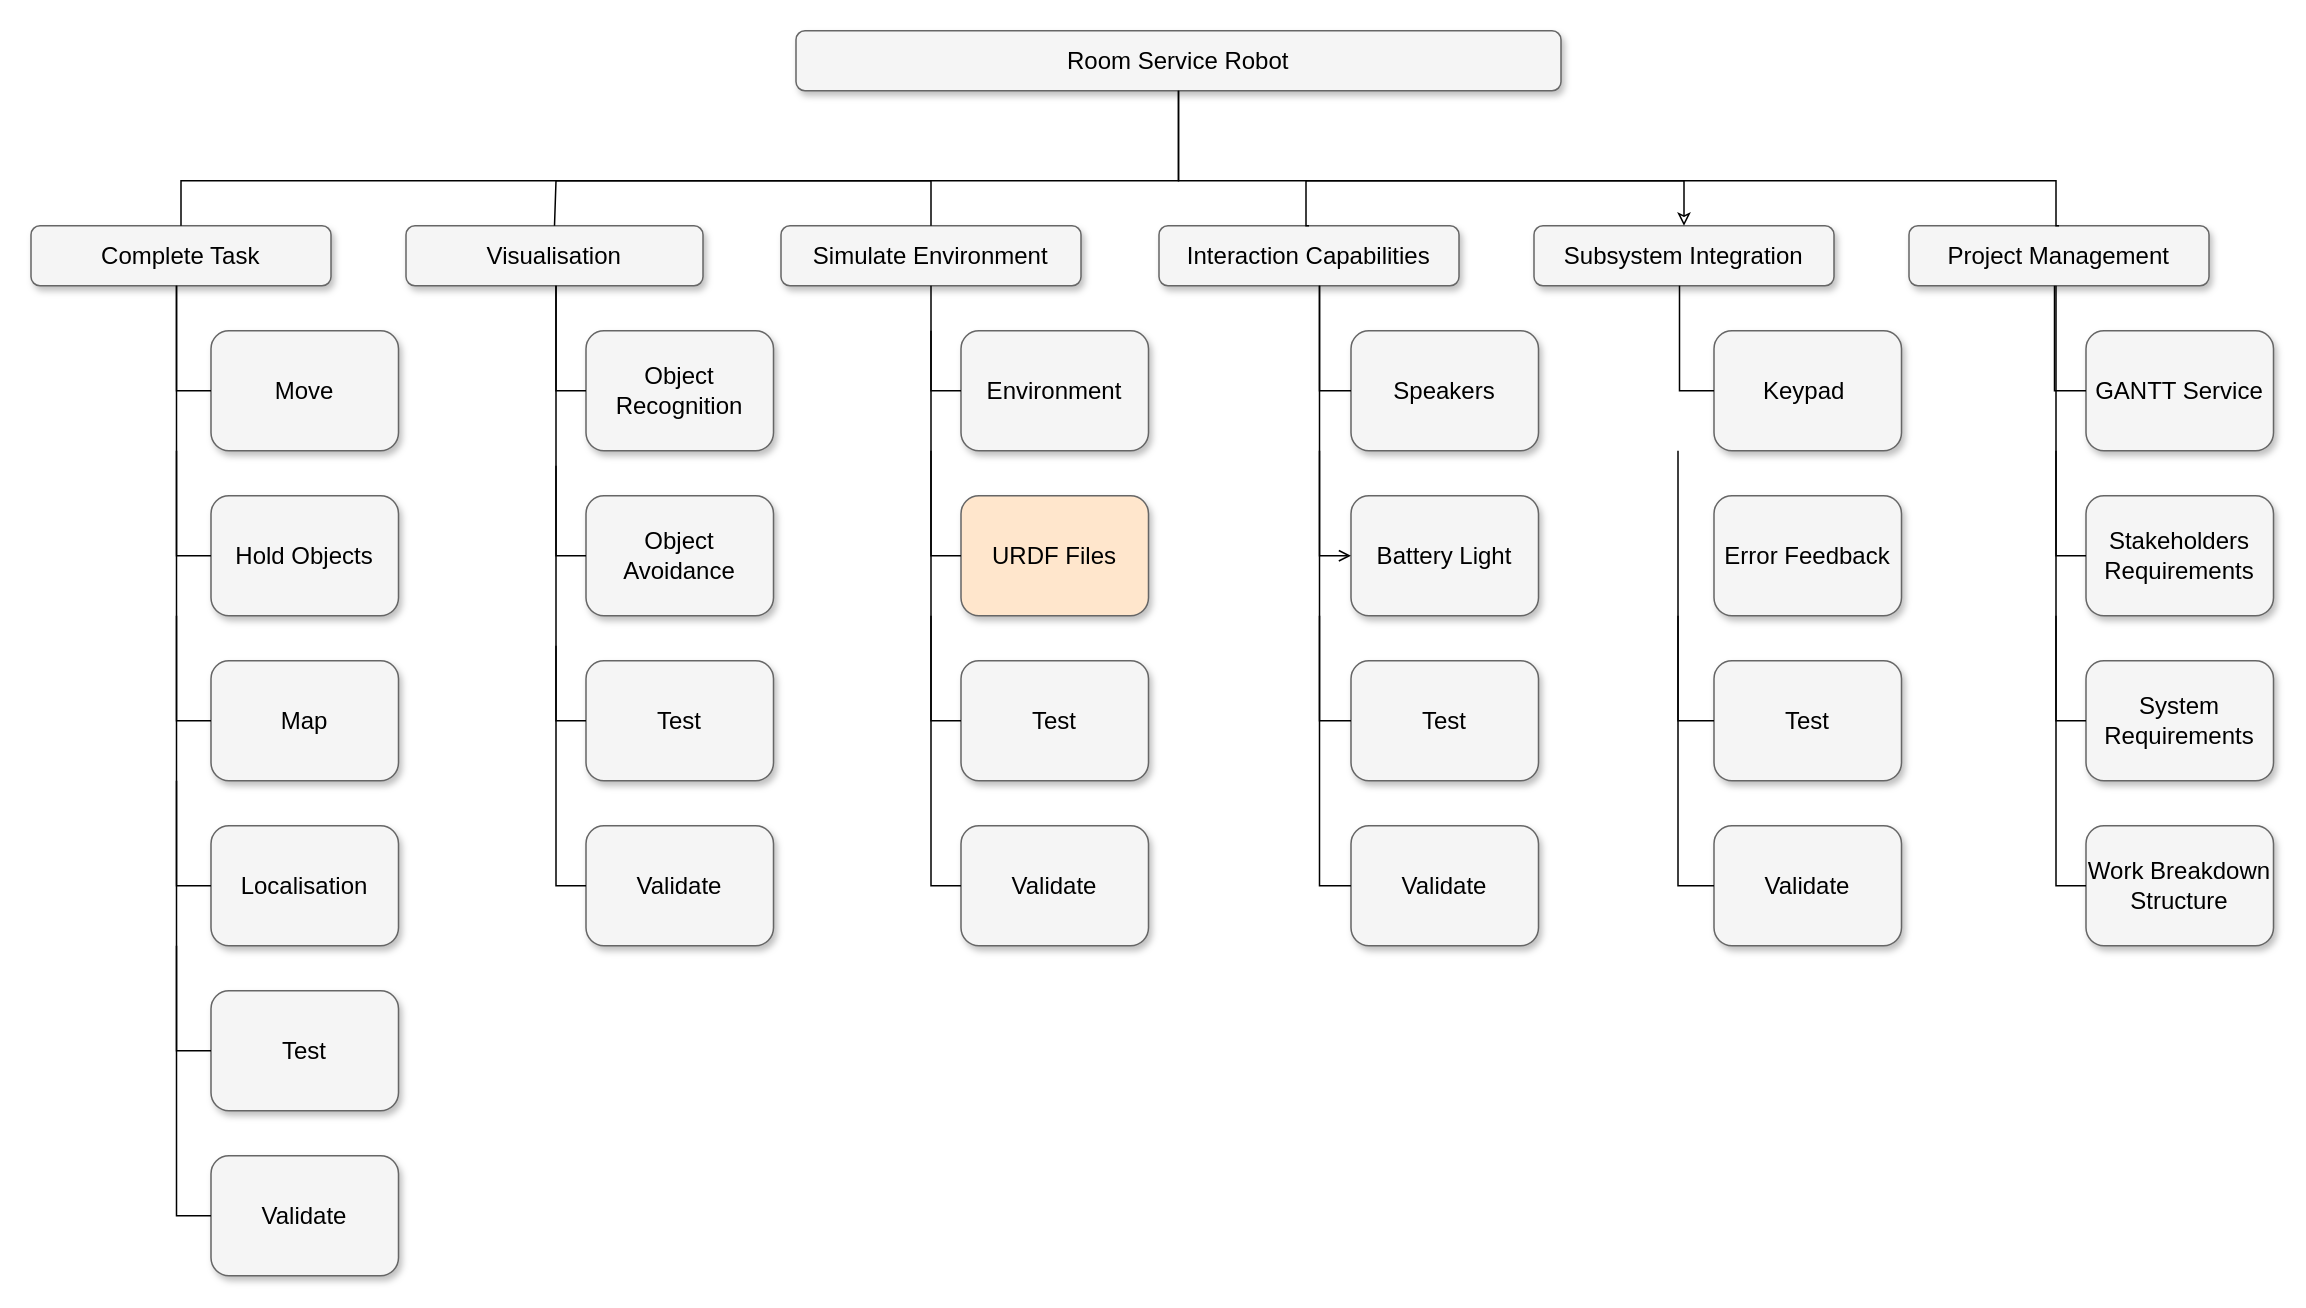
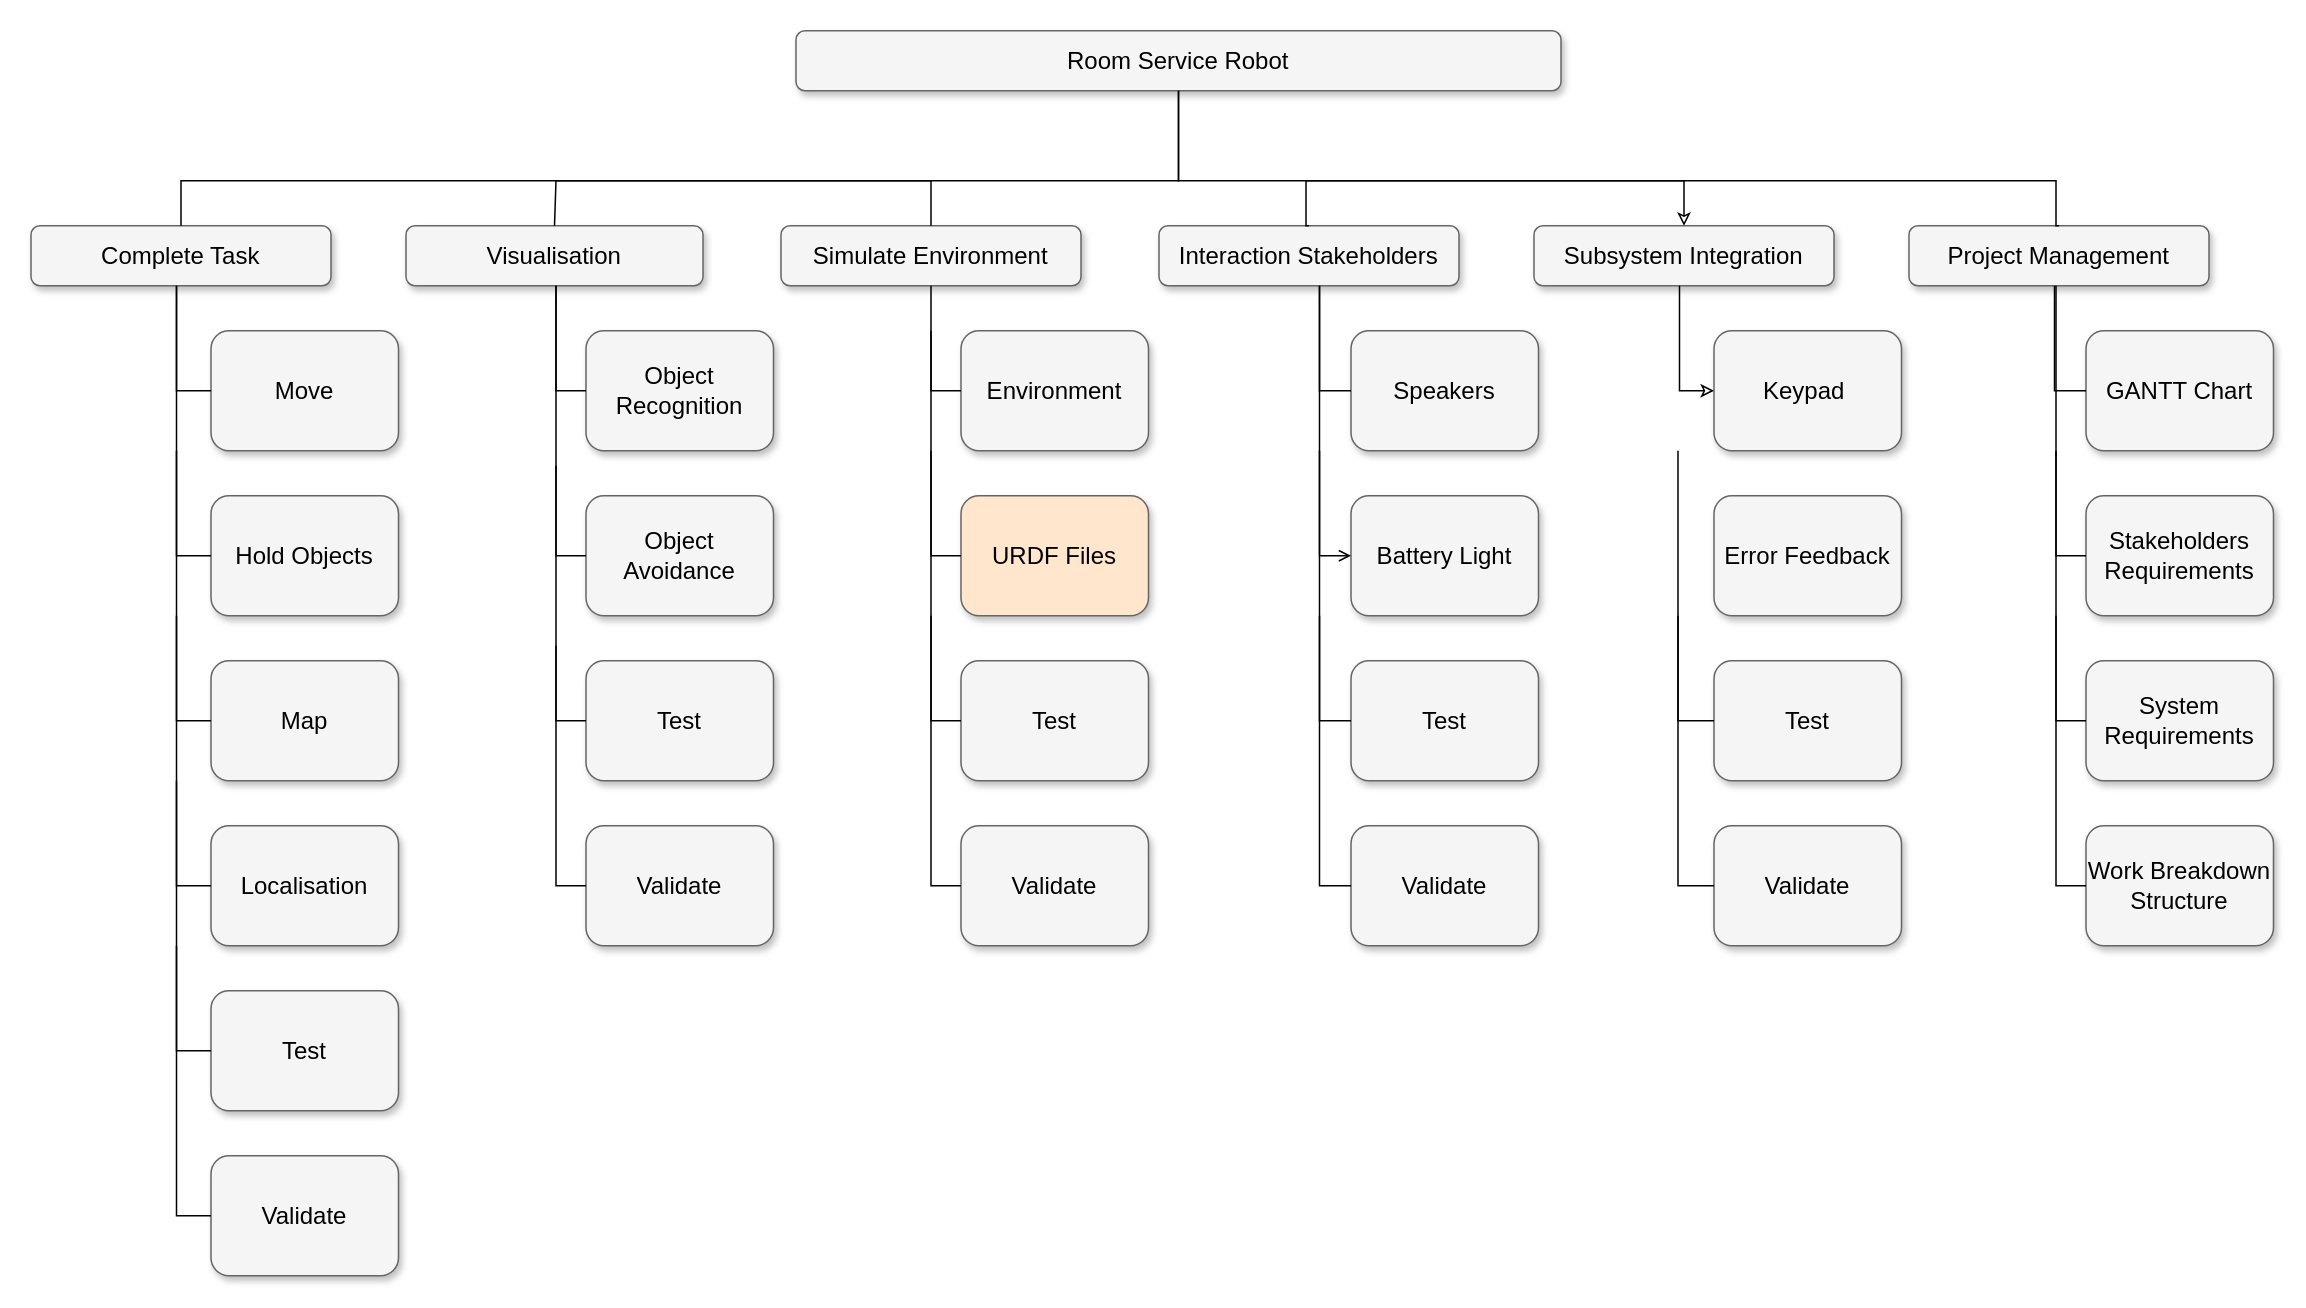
node "Interaction Capabilities": label "Interaction Capabilities" -> "Interaction Stakeholders"
edge "Subsystem Integration" -- "Keypad": arrowhead none -> classic
node "GANTT Service": label "GANTT Service" -> "GANTT Chart"
